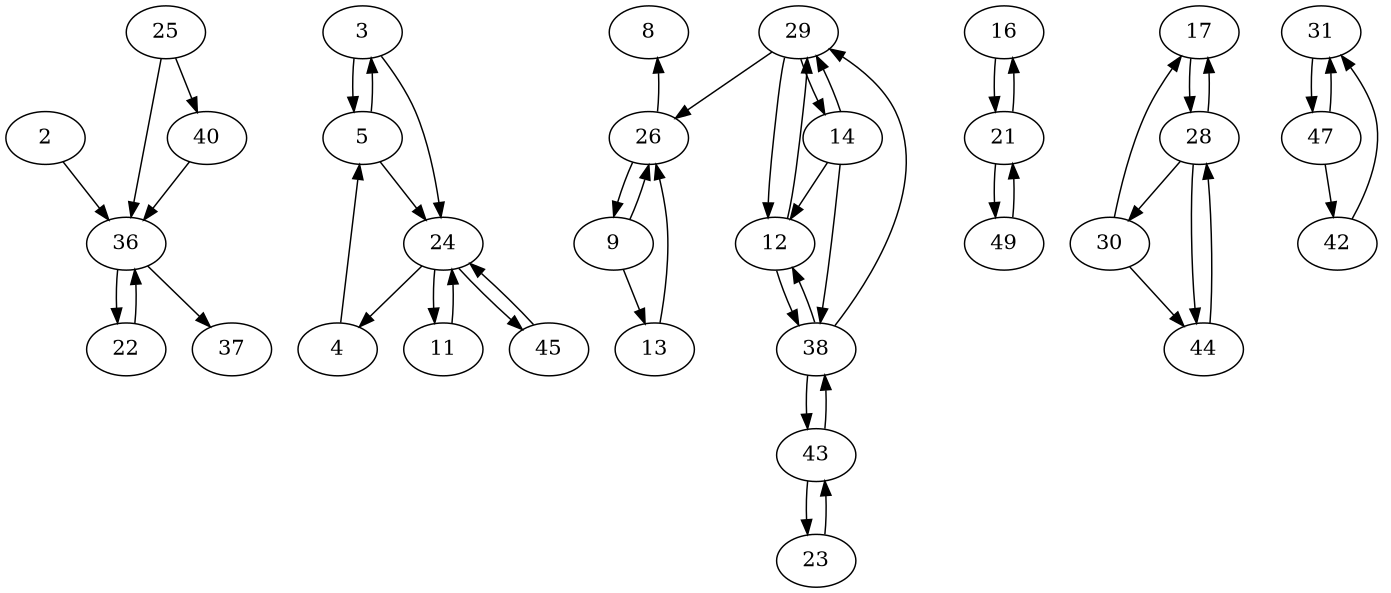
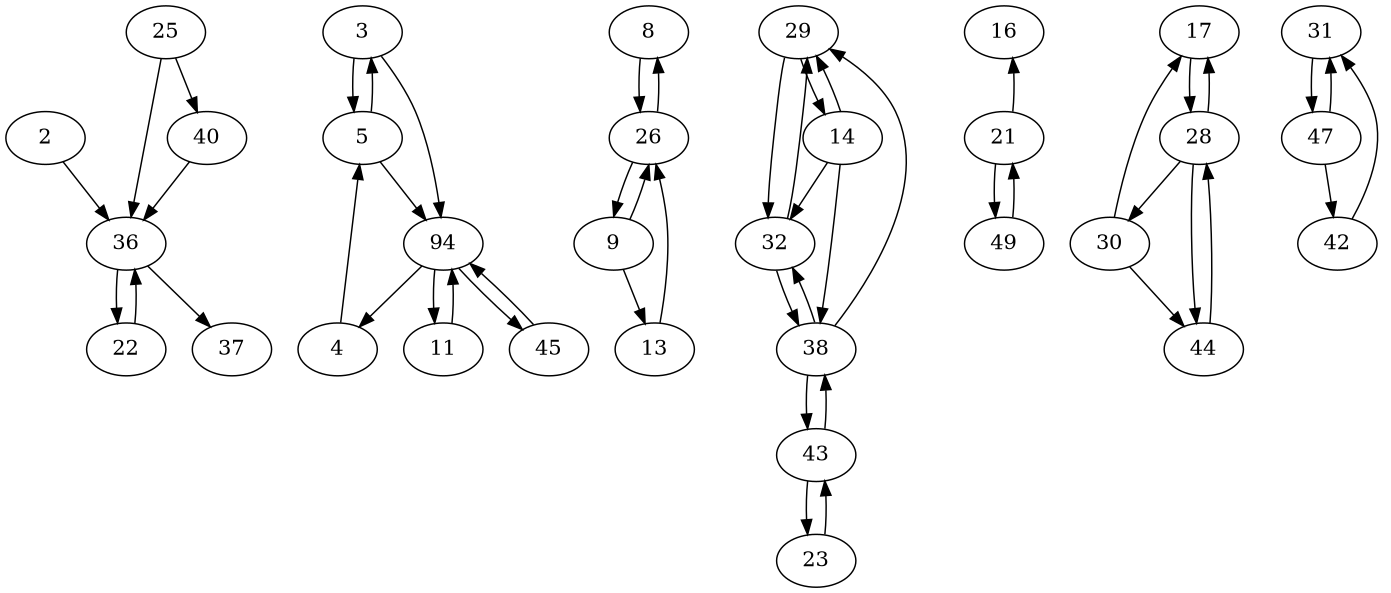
edge "16" -> "21": removed
edge "29" -> "26": now "8" -> "26"
node "24": label "24" -> "94"
node "12": label "12" -> "32"
